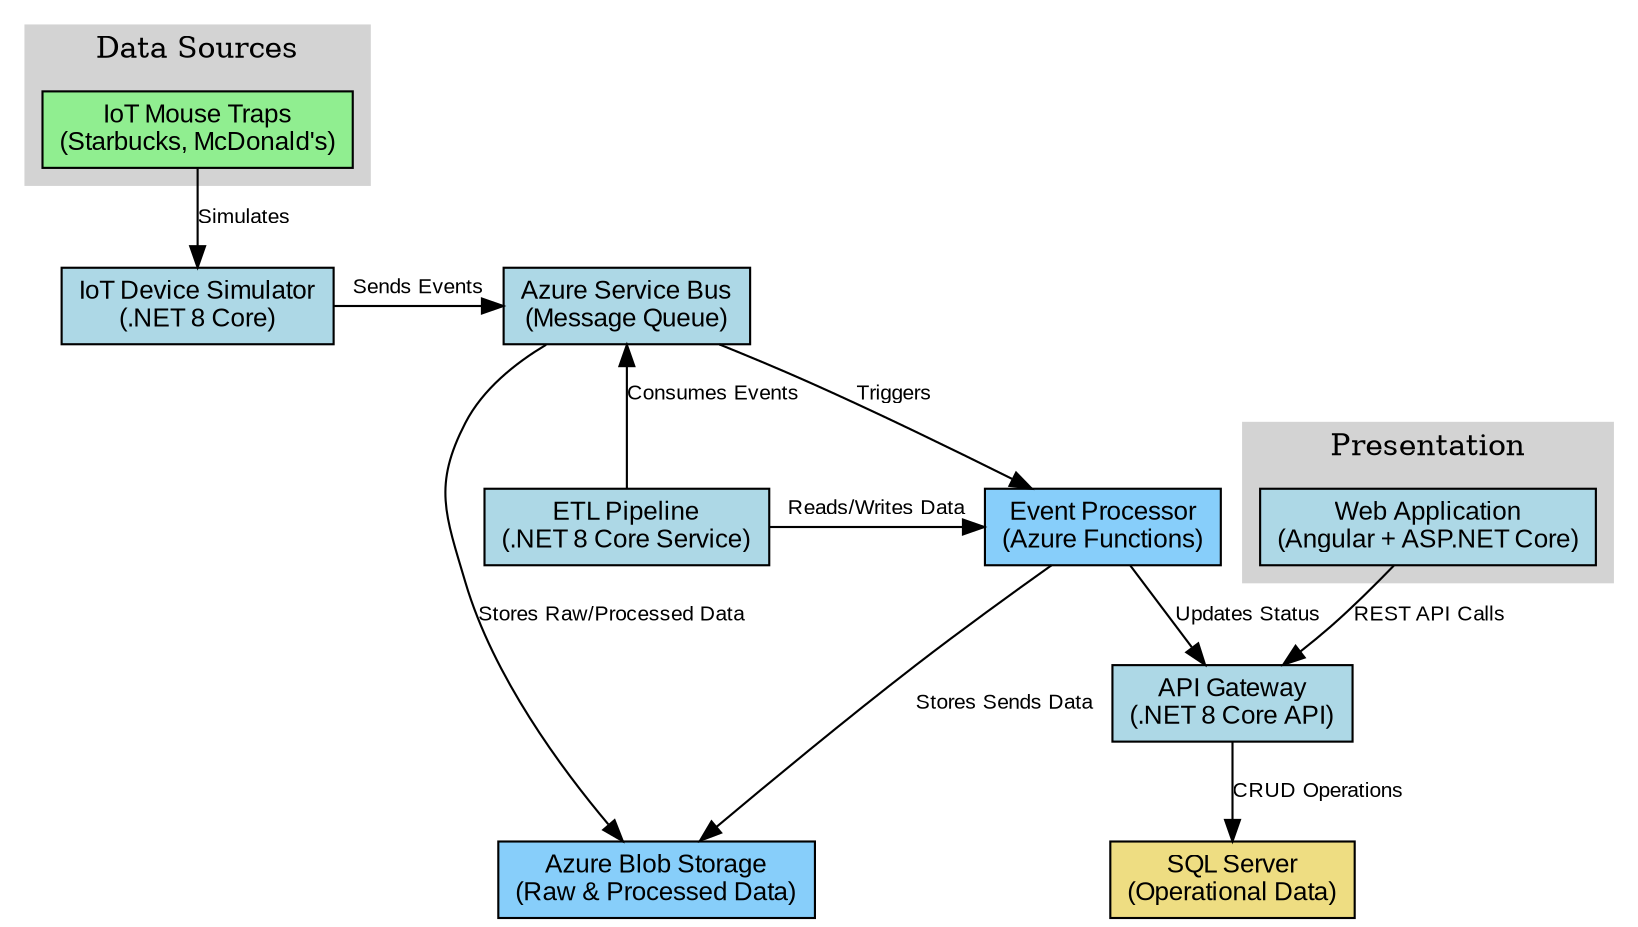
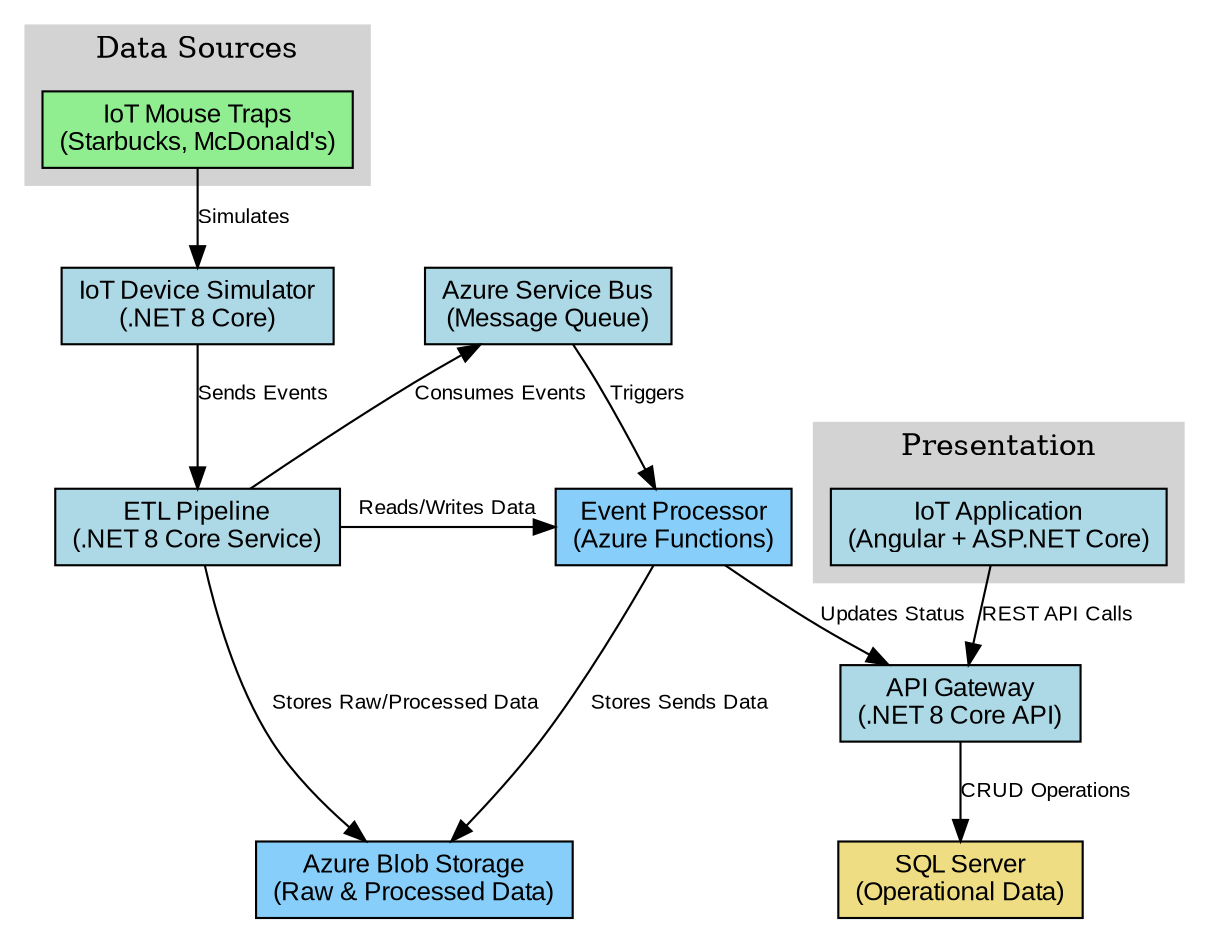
edge "IoT Device Simulator (.NET 8 Core)" -> "Azure Service Bus (Message Queue)": now "IoT Device Simulator (.NET 8 Core)" -> "ETL Pipeline (.NET 8 Core Service)"
node "Web Application (Angular + ASP.NET Core)": label "Web Application (Angular + ASP.NET Core)" -> "IoT Application (Angular + ASP.NET Core)"
edge "Azure Service Bus (Message Queue)" -> "Azure Blob Storage (Raw & Processed Data)": now "ETL Pipeline (.NET 8 Core Service)" -> "Azure Blob Storage (Raw & Processed Data)"
